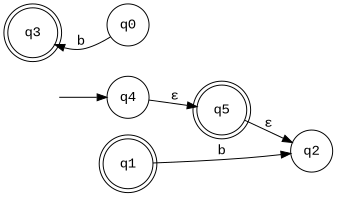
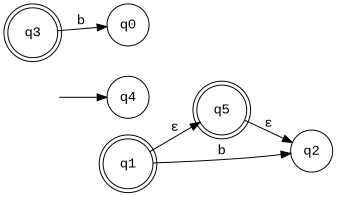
edge "q0" -> "q3": reversed
edge "q4" -> "q5": now "q1" -> "q5"
